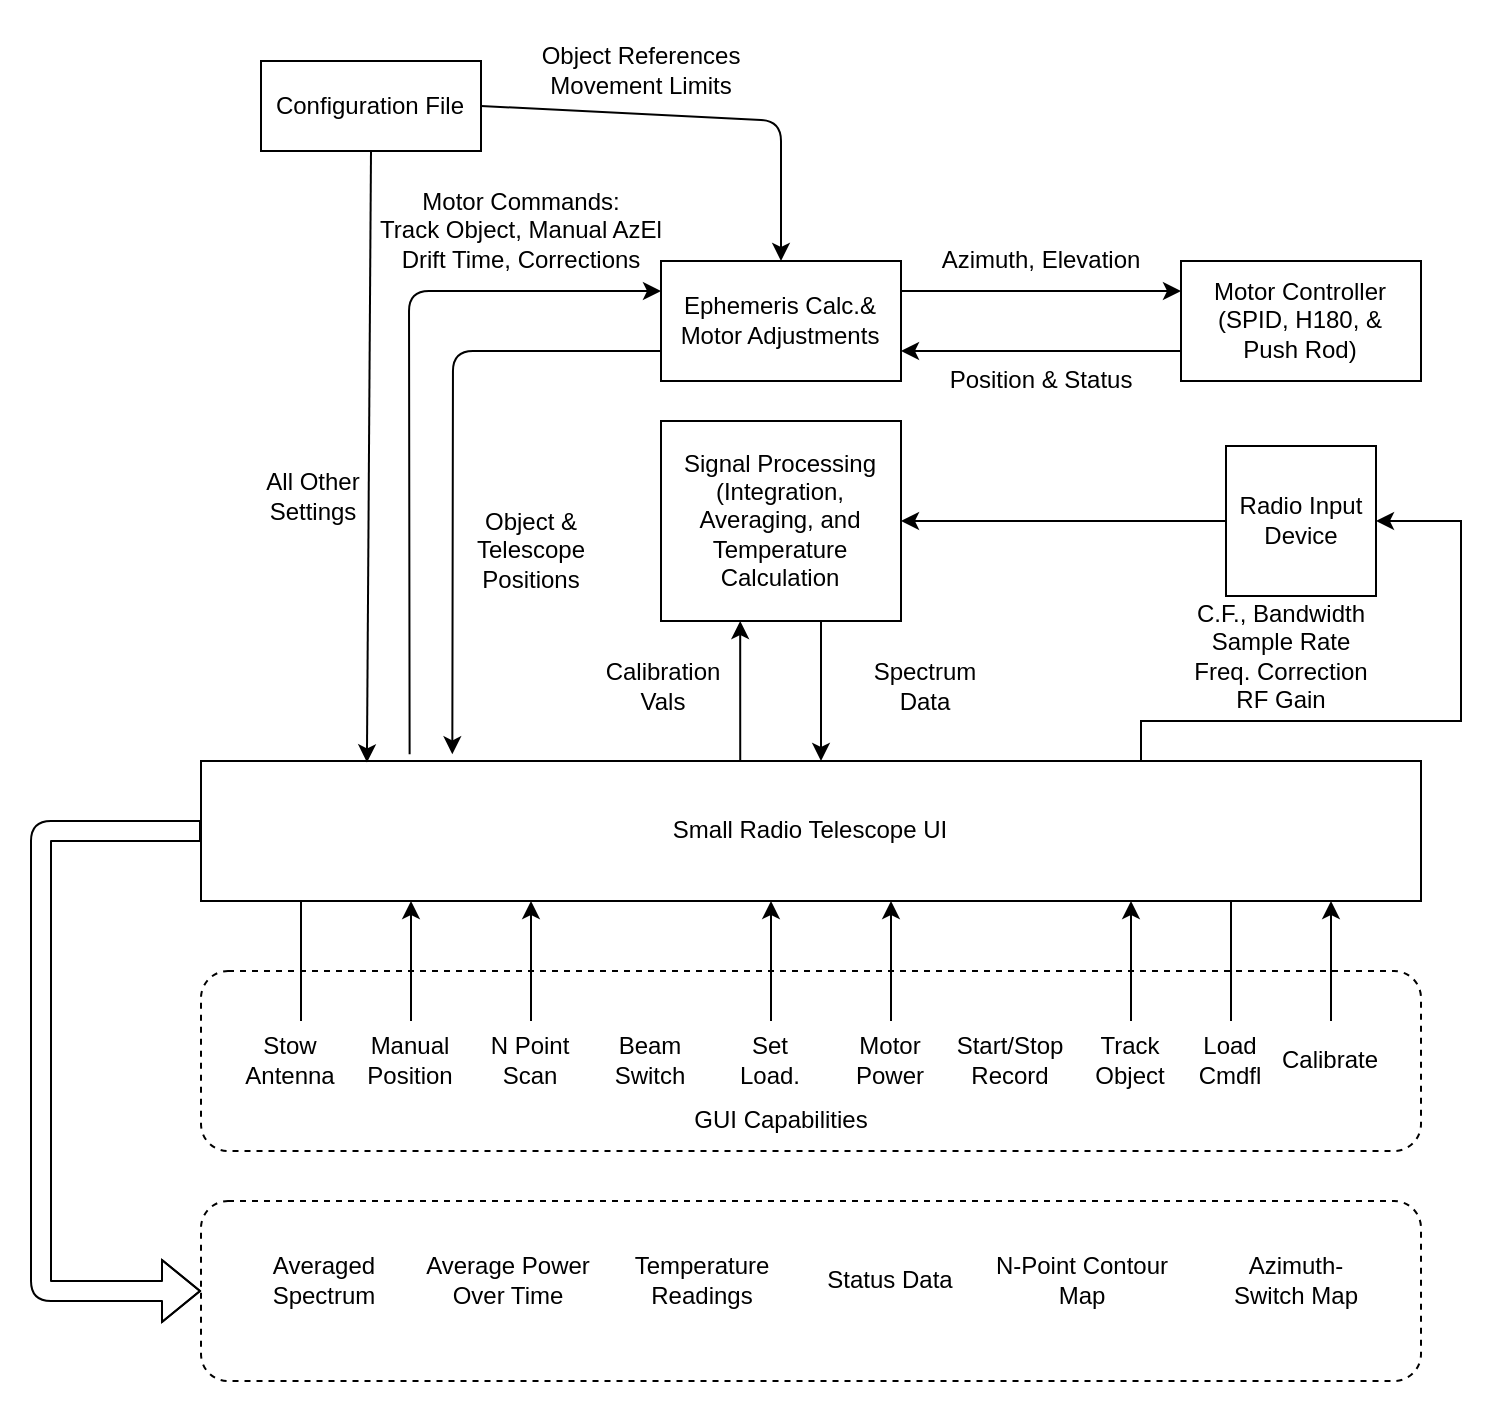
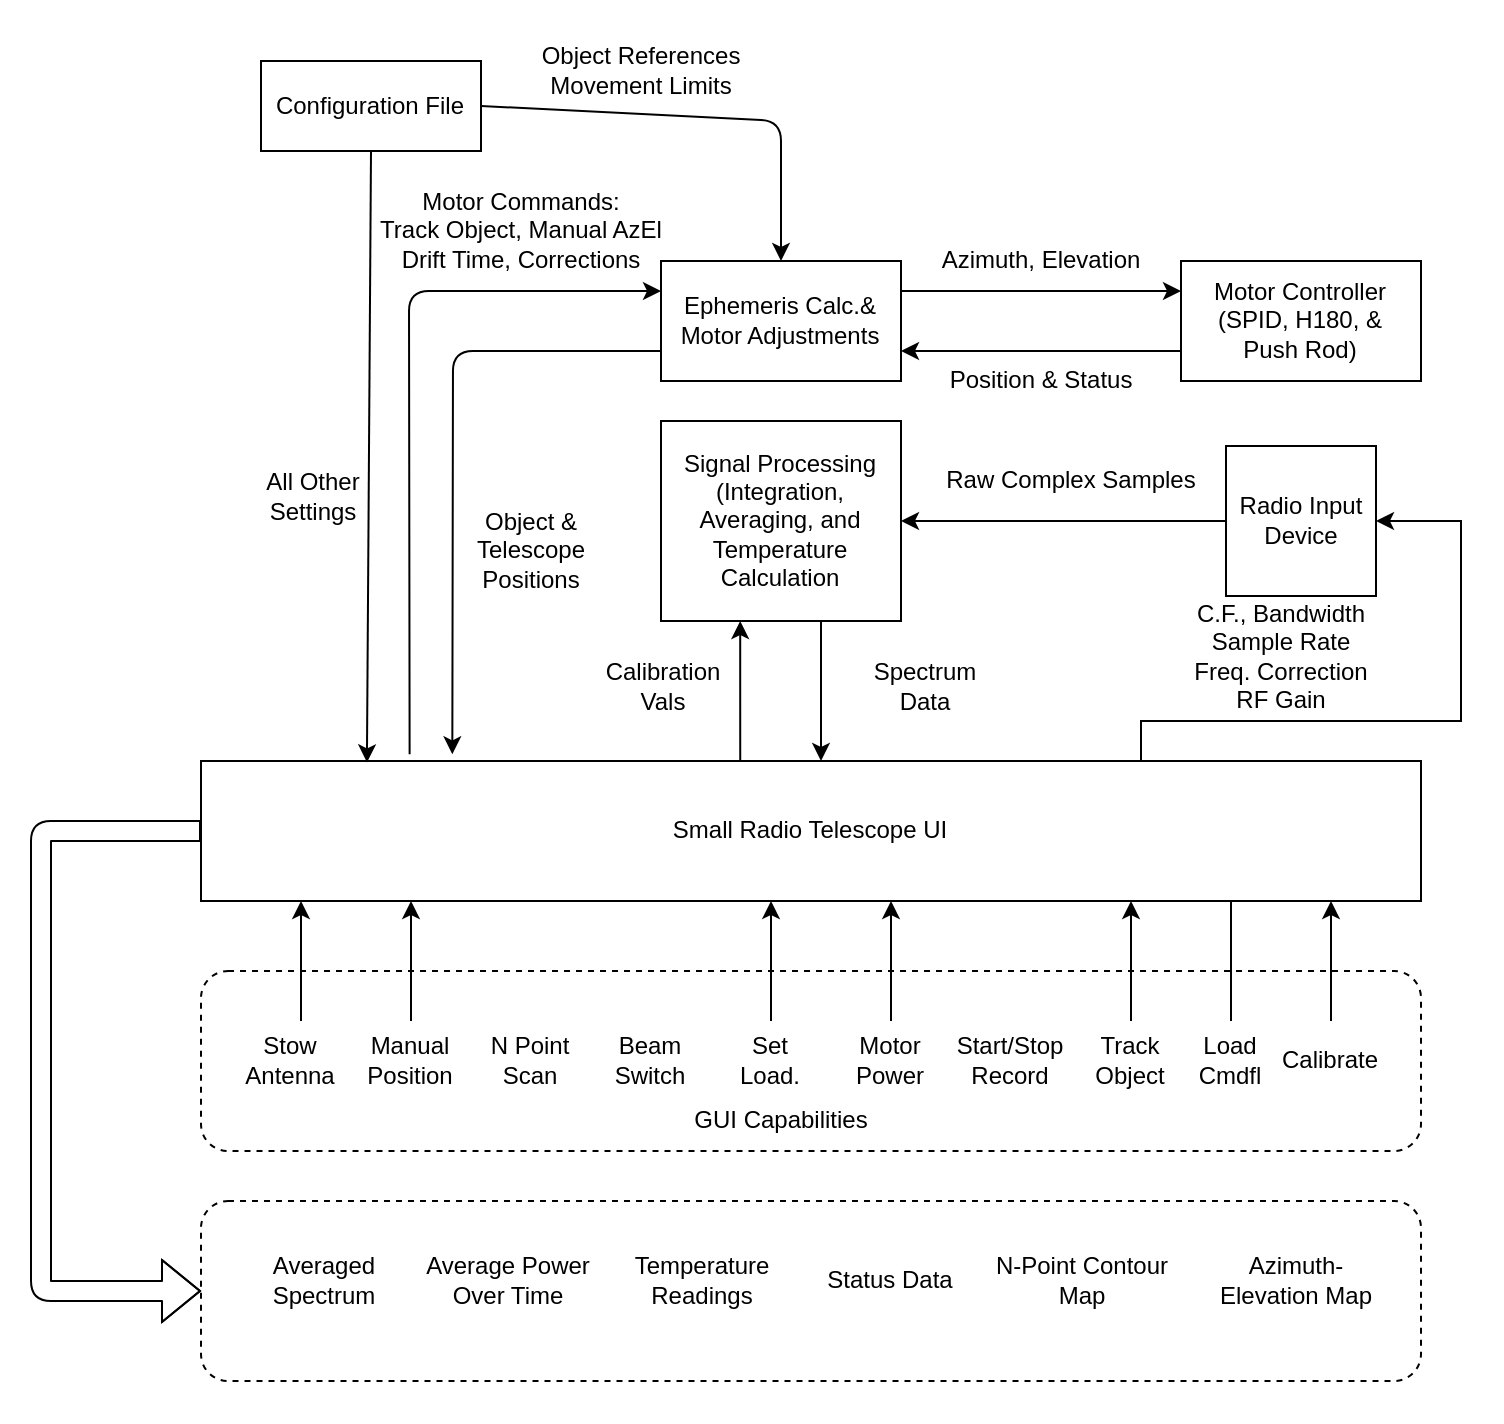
node "Raw Complex Samples": added
edge "Small Radio Telescope UI" -- "Stow Antenna": arrowhead none -> classic
edge "N Point Scan" -> "Small Radio Telescope UI": removed
node "Azimuth- Switch Map": label "Azimuth- Switch Map" -> "Azimuth- Elevation Map"
